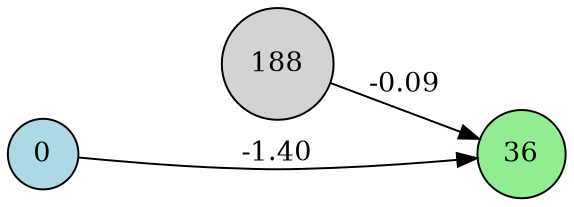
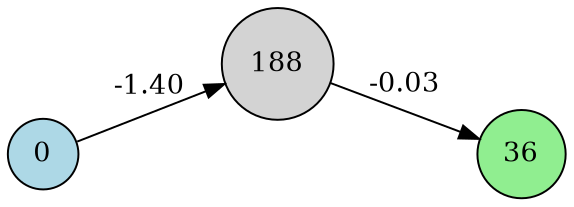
edge "188" -> "36": label "-0.09" -> "-0.03"
edge "0" -> "36": now "0" -> "188"
